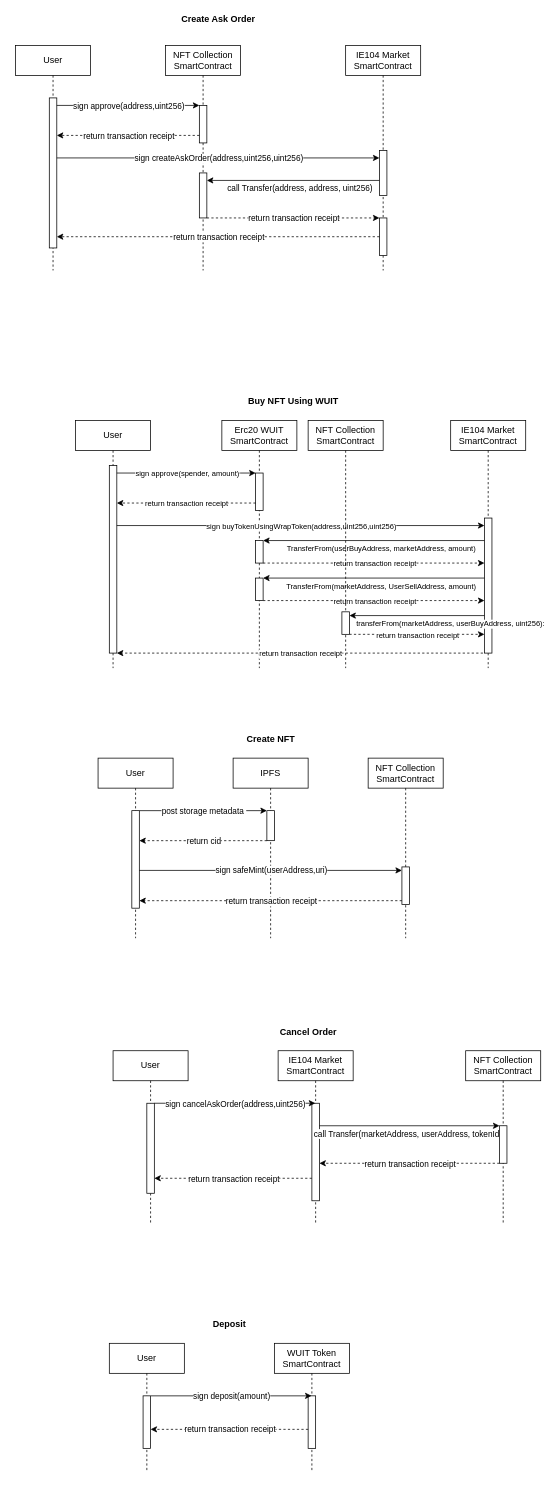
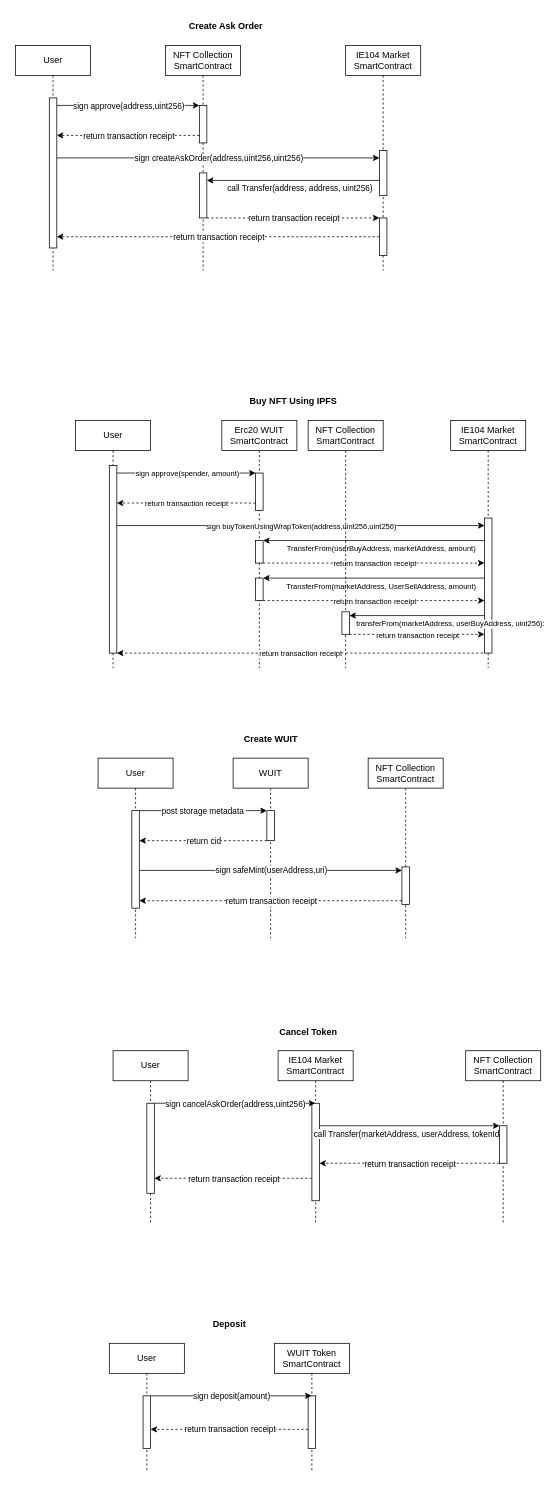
node "Create Ask Order": moved (218, 19) -> (225, 27)
node "Buy NFT Using WUIT": label "Buy NFT Using WUIT" -> "Buy NFT Using IPFS"
node "Create NFT": label "Create NFT" -> "Create WUIT"
node "IPFS": label "IPFS" -> "WUIT"
node "Cancel Order": label "Cancel Order" -> "Cancel Token"
